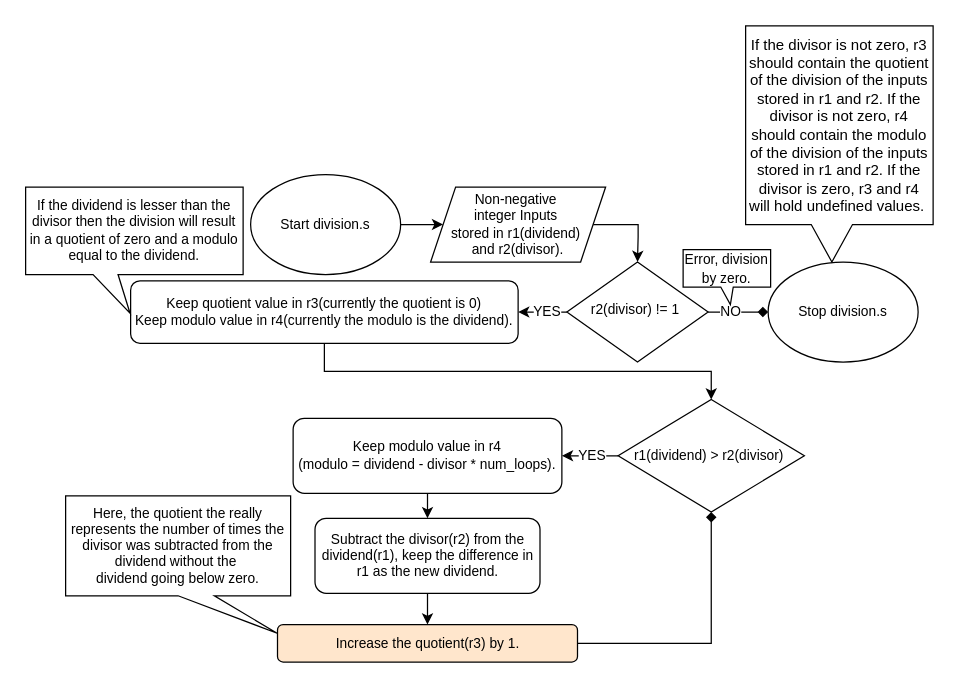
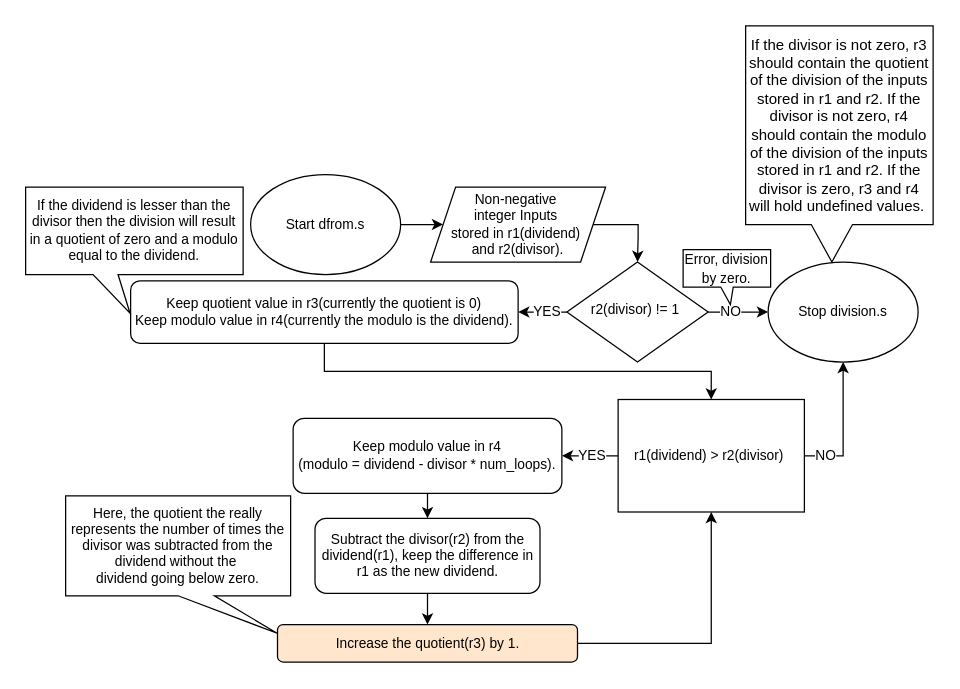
node "Start division.s": label "Start division.s" -> "Start dfrom.s"
edge "r2(divisor) != 1" -> "Stop division.s": arrowhead diamond -> classic
edge "r1(dividend) > r2(divisor)" -> "Stop division.s": added, label "NO"
node "r1(dividend) > r2(divisor)": shape diamond -> rectangle
edge "Increase the quotient(r3) by 1." -> "r1(dividend) > r2(divisor)": arrowhead diamond -> classic
